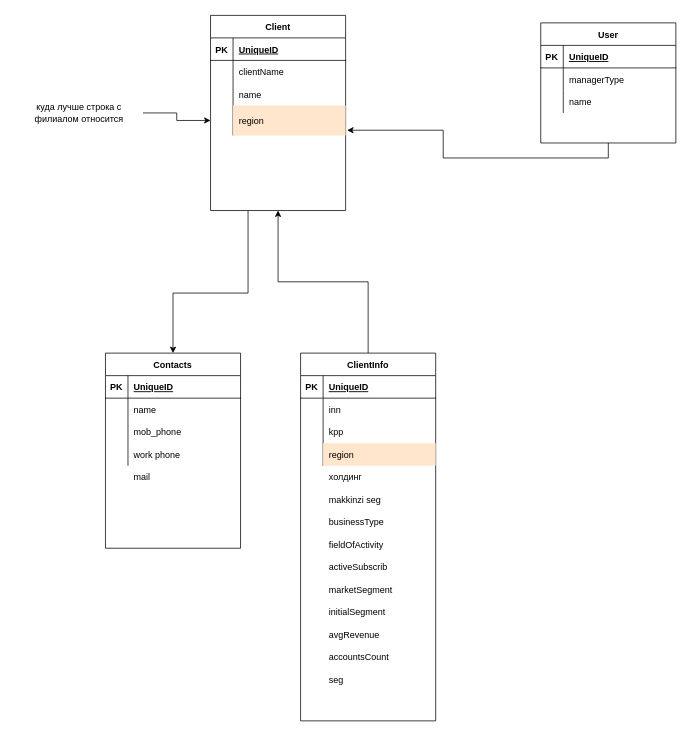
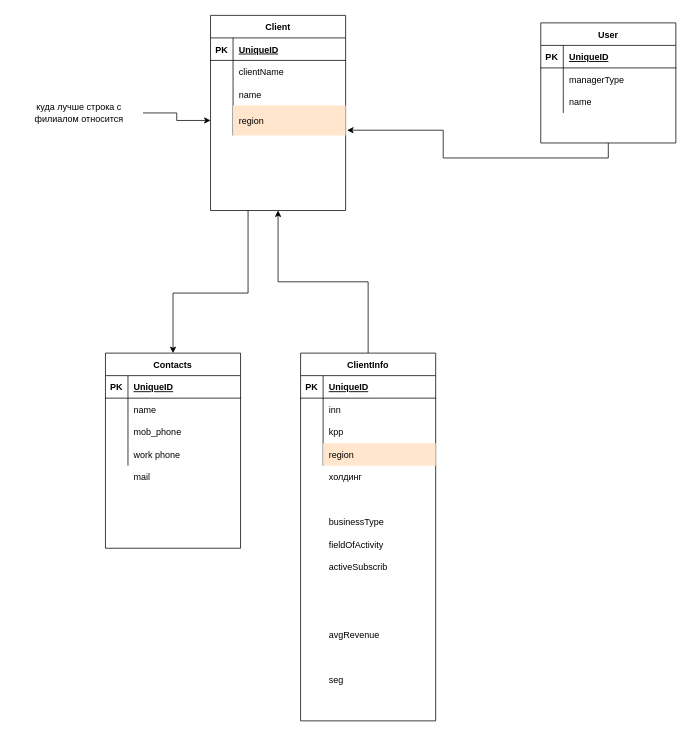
node "makkinzi seg": removed
node "marketSegment": removed
node "initialSegment": removed
node "accountsCount": removed
